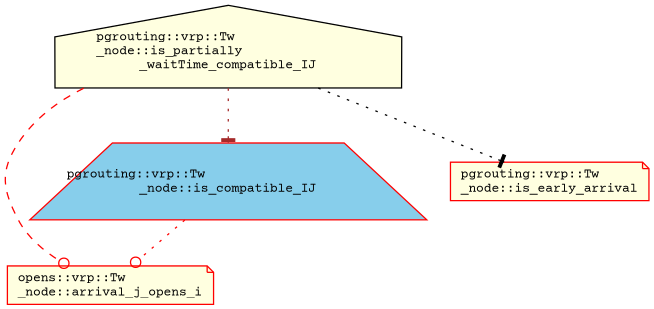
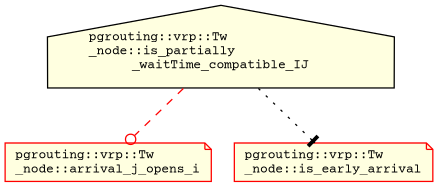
node "pgrouting::vrp::Tw _node::is_compatible_IJ": removed
node "opens::vrp::Tw _node::arrival_j_opens_i": label "opens::vrp::Tw _node::arrival_j_opens_i" -> "pgrouting::vrp::Tw _node::arrival_j_opens_i"
